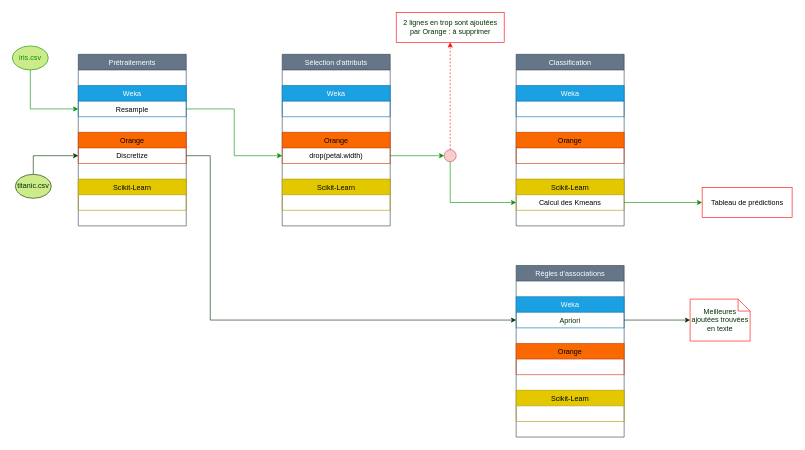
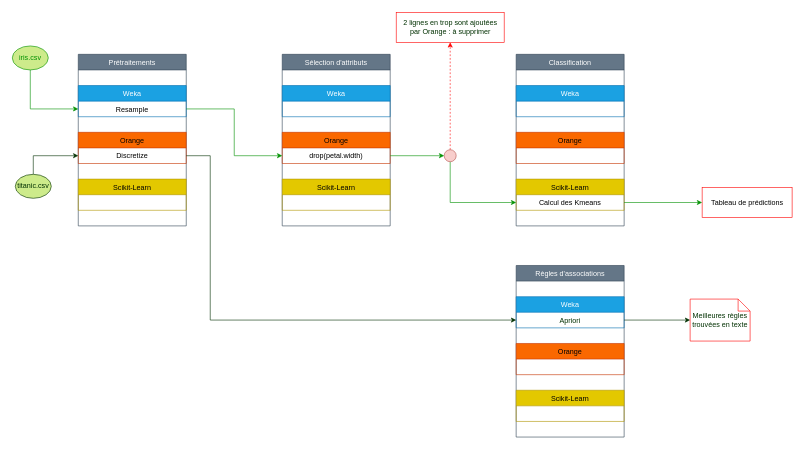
node "Meilleures ajoutées trouvées en texte": label "Meilleures ajoutées trouvées en texte" -> "Meilleures règles trouvées en texte"
